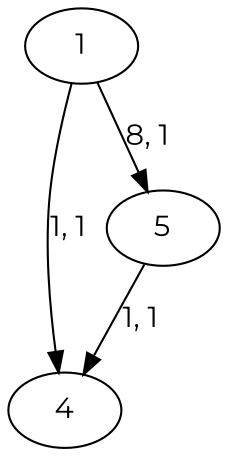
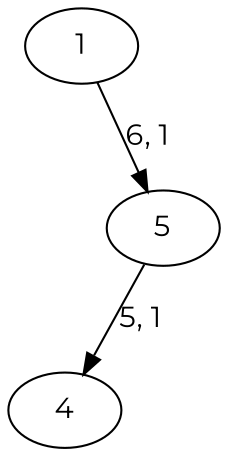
edge "1" -> "5": label "8, 1" -> "6, 1"
edge "1" -> "4": removed, label "1, 1"
edge "5" -> "4": label "1, 1" -> "5, 1"
